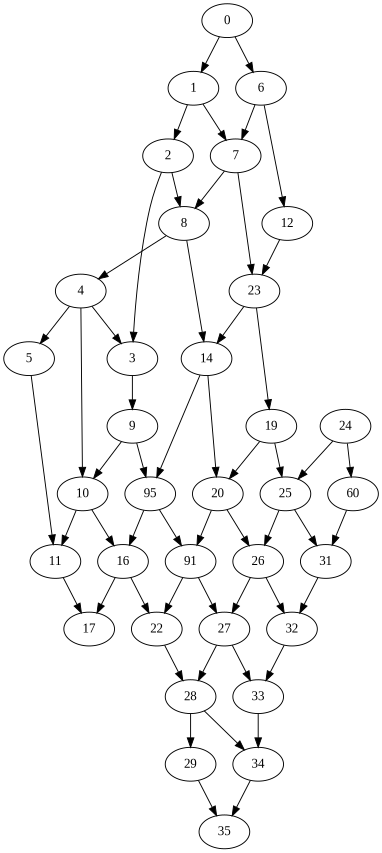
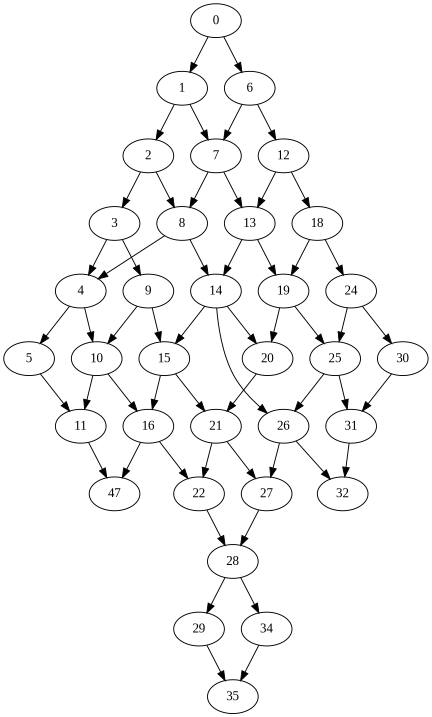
node "18": added
node "23": label "23" -> "13"
edge "4" -> "3": reversed
node "95": label "95" -> "15"
node "60": label "60" -> "30"
edge "20" -> "26": now "14" -> "26"
node "91": label "91" -> "21"
node "17": label "17" -> "47"
node "33": removed
